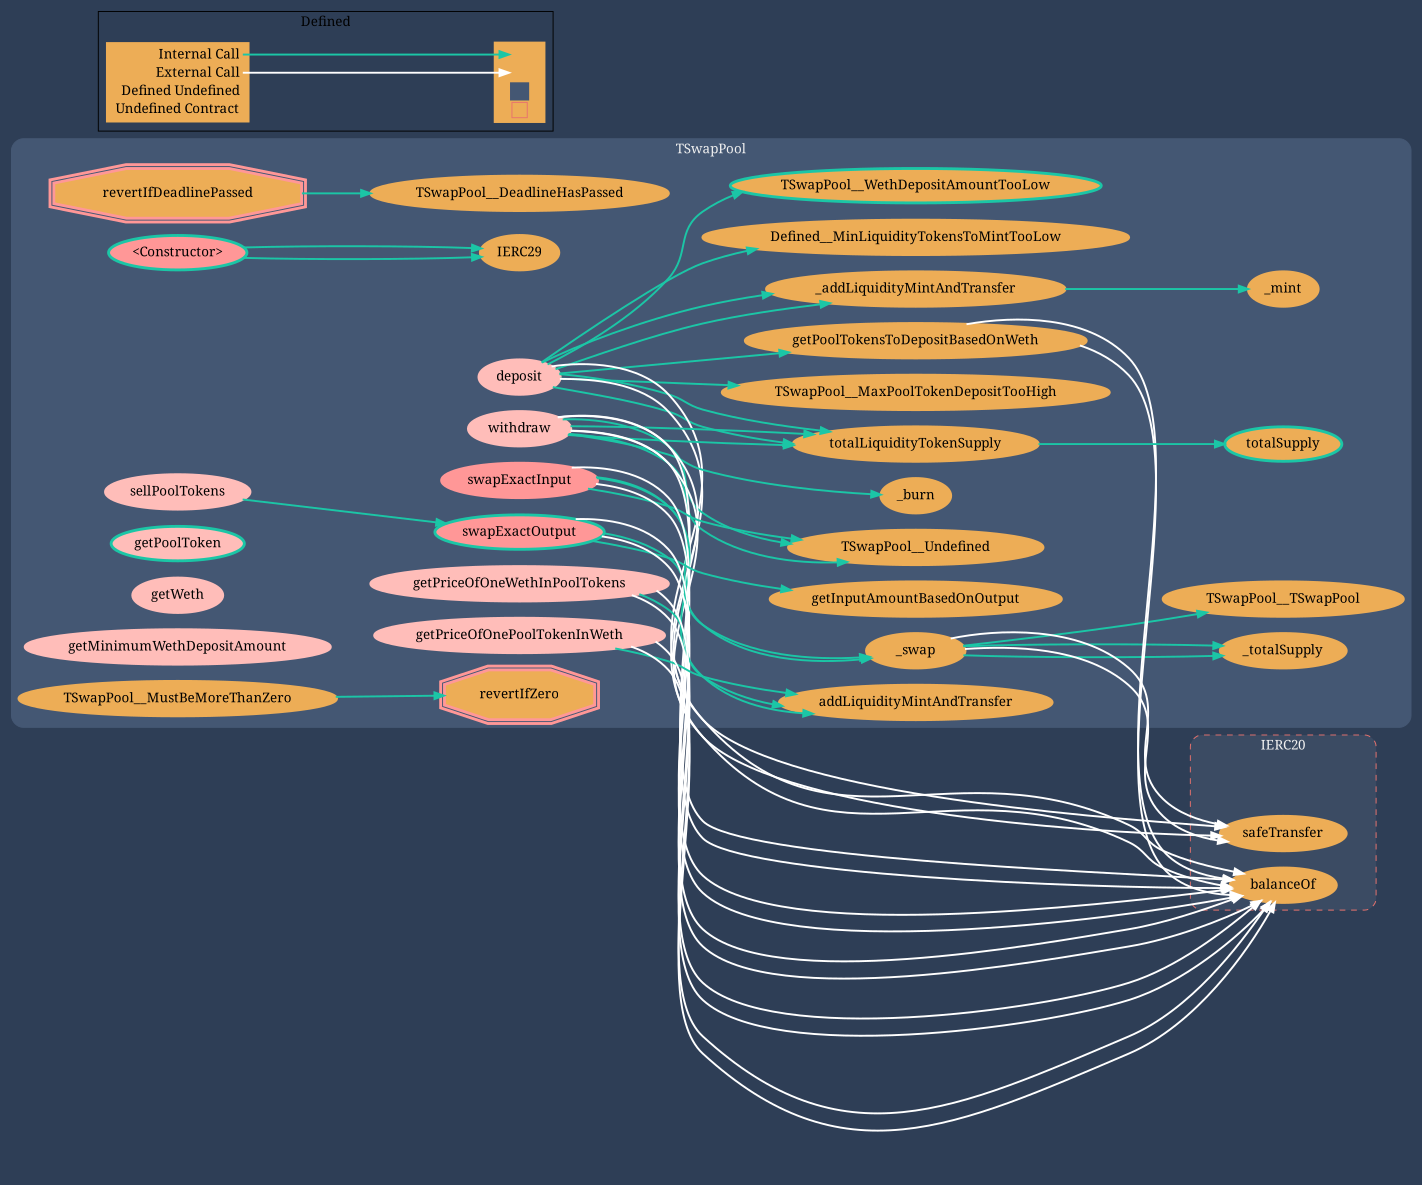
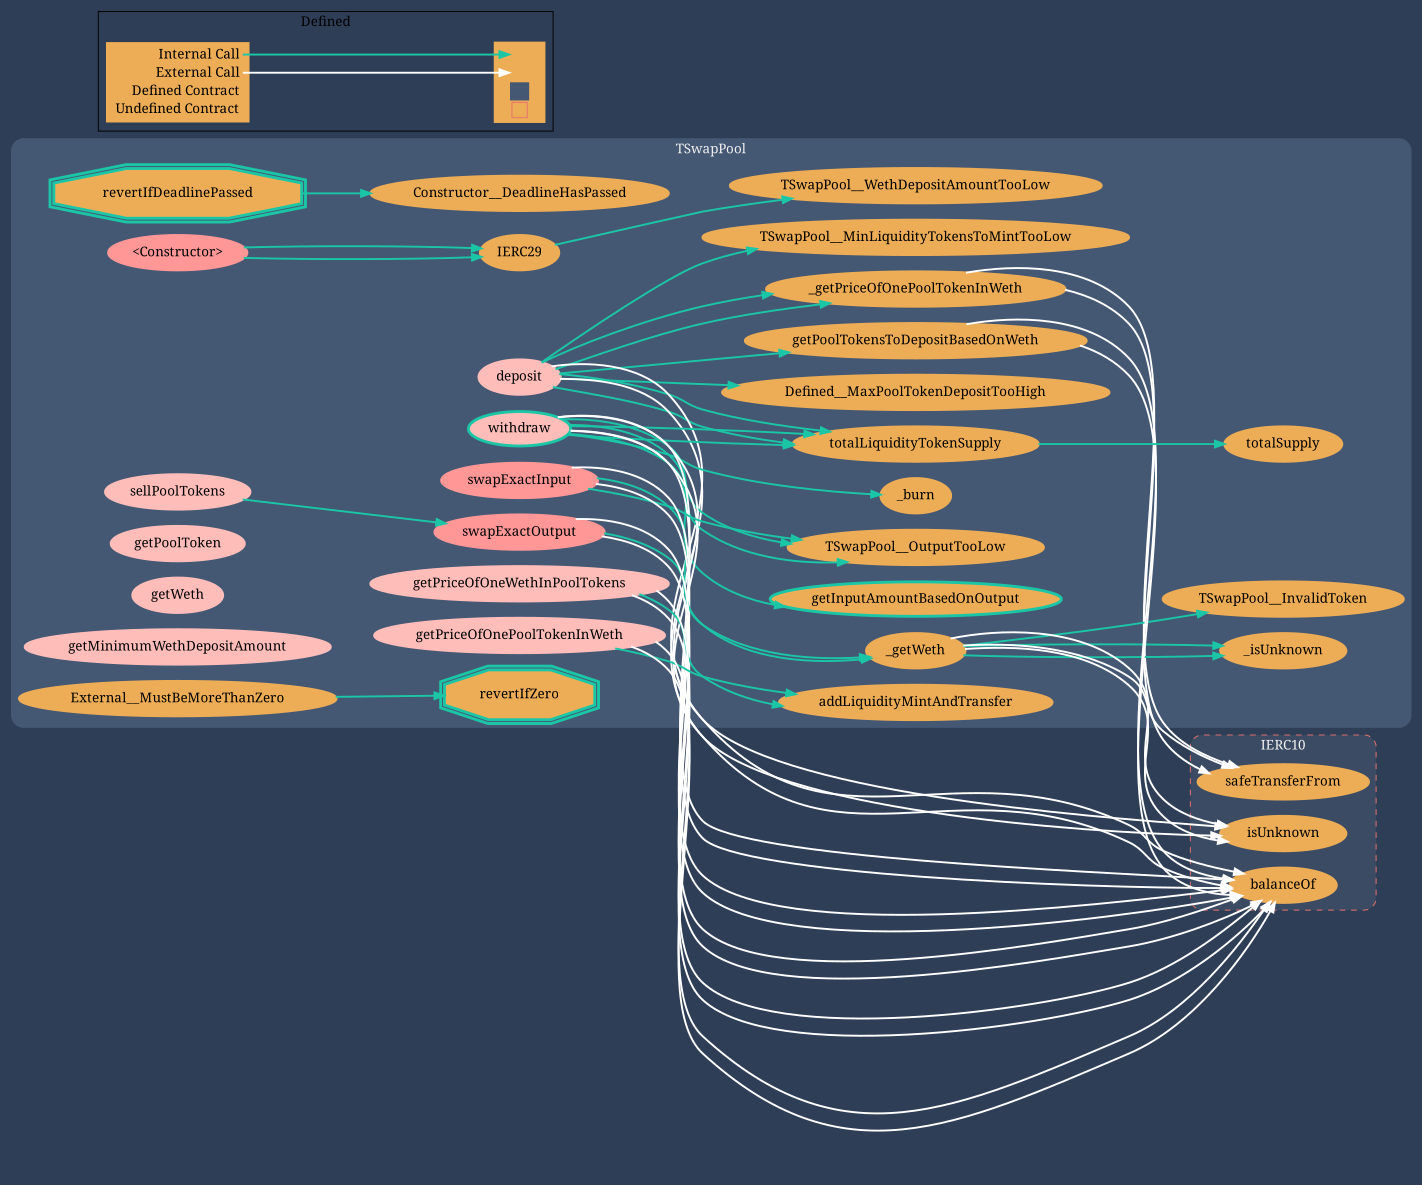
node "Internal Call": text "Defined Undefined" -> "Defined Contract"
node "TSwapPool__WethDepositAmountTooLow": color #1bc6a6 -> #edad56
node "revertIfDeadlinePassed": color #ff9797 -> #1bc6a6
node "TSwapPool__DeadlineHasPassed": label "TSwapPool__DeadlineHasPassed" -> "Constructor__DeadlineHasPassed"
node "Defined__MinLiquidityTokensToMintTooLow": label "Defined__MinLiquidityTokensToMintTooLow" -> "TSwapPool__MinLiquidityTokensToMintTooLow"
node "<Constructor>": color #1bc6a6 -> #ff9797
node "_addLiquidityMintAndTransfer": label "_addLiquidityMintAndTransfer" -> "_getPriceOfOnePoolTokenInWeth"
node "_mint": removed
edge "deposit" -> "TSwapPool__WethDepositAmountTooLow": now "IERC29" -> "TSwapPool__WethDepositAmountTooLow"
node "TSwapPool__MaxPoolTokenDepositTooHigh": label "TSwapPool__MaxPoolTokenDepositTooHigh" -> "Defined__MaxPoolTokenDepositTooHigh"
node "withdraw": color #ffbdb9 -> #1bc6a6
node "totalSupply": color #1bc6a6 -> #edad56
node "swapExactOutput": color #1bc6a6 -> #ff9797
node "getPoolToken": color #1bc6a6 -> #ffbdb9
node "TSwapPool__Undefined": label "TSwapPool__Undefined" -> "TSwapPool__OutputTooLow"
edge "swapExactOutput" -> "getInputAmountBasedOnOutput": now "withdraw" -> "getInputAmountBasedOnOutput"
node "getInputAmountBasedOnOutput": color #edad56 -> #1bc6a6
node "TSwapPool__TSwapPool": label "TSwapPool__TSwapPool" -> "TSwapPool__InvalidToken"
edge "swapExactInput" -> "addLiquidityMintAndTransfer": removed
node "_swap": label "_swap" -> "_getWeth"
node "_totalSupply": label "_totalSupply" -> "_isUnknown"
node "revertIfZero": color #ff9797 -> #1bc6a6
node "TSwapPool__MustBeMoreThanZero": label "TSwapPool__MustBeMoreThanZero" -> "External__MustBeMoreThanZero"
cluster "IERC20": label "IERC20" -> "IERC10"
node "safeTransferFrom": added
node "safeTransfer": label "safeTransfer" -> "isUnknown"
